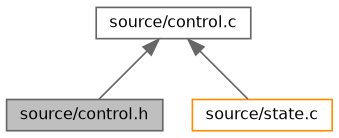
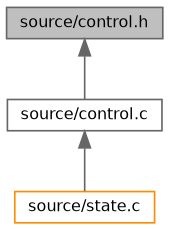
edge "source/control.h" -> "source/control.c": reversed
